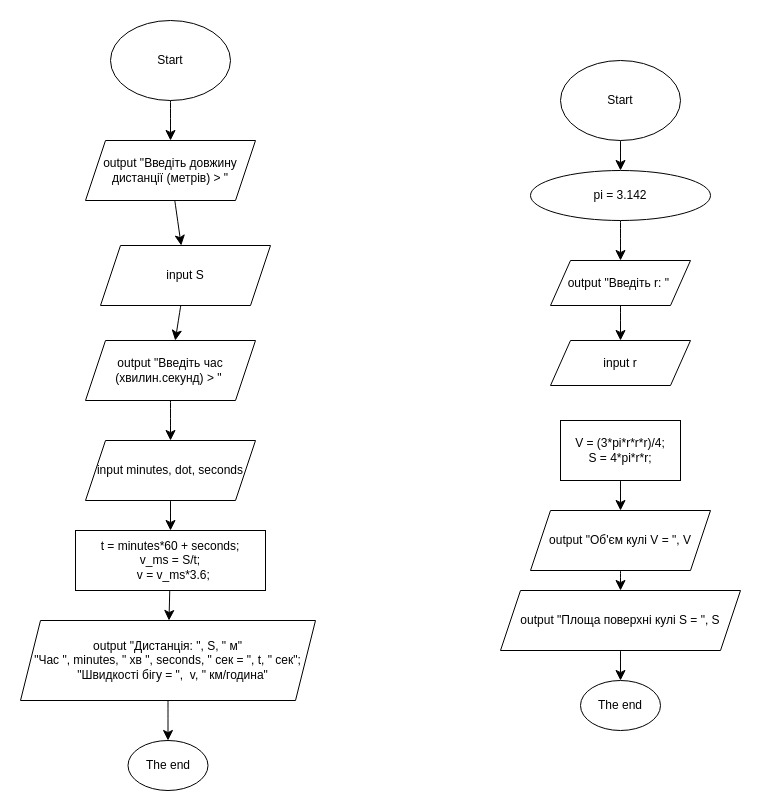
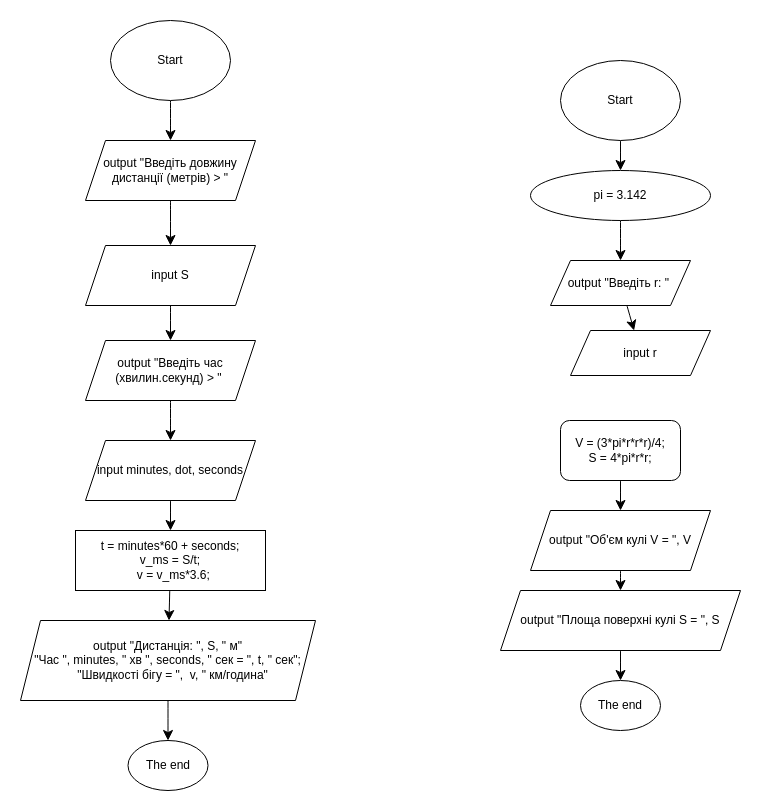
node "input S": moved (186, 276) -> (171, 276)
node "input r": moved (621, 363) -> (641, 353)
node "V = (3*pi*r*r*r)/4; S = 4*pi*r*r;": shape rectangle -> rounded rectangle
